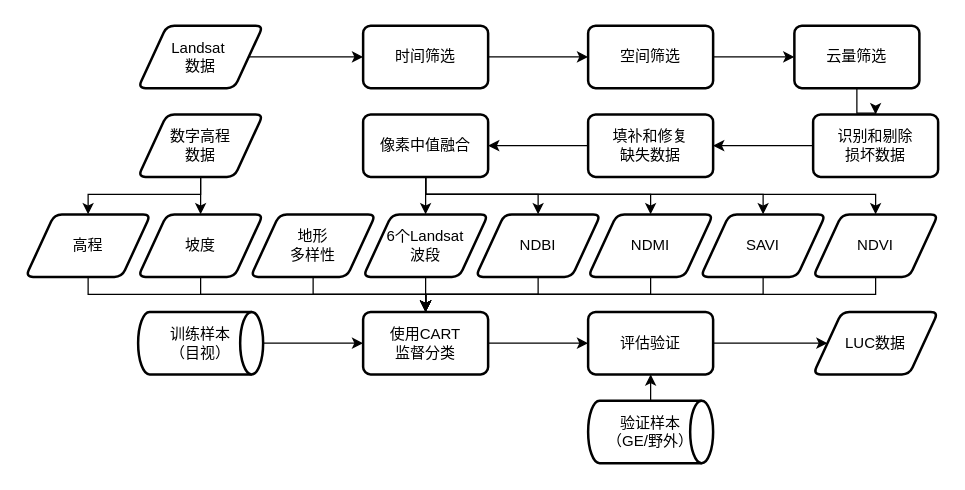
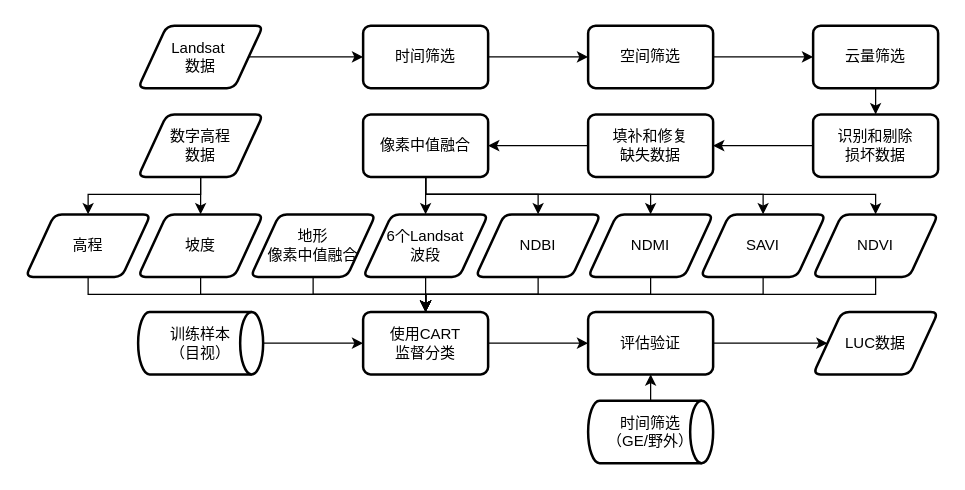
node "云量筛选": moved (857, 57) -> (876, 57)
node "地形 多样性": label "地形 多样性" -> "地形 像素中值融合"
node "验证样本 （GE/野外）": label "验证样本 （GE/野外）" -> "时间筛选 （GE/野外）"
